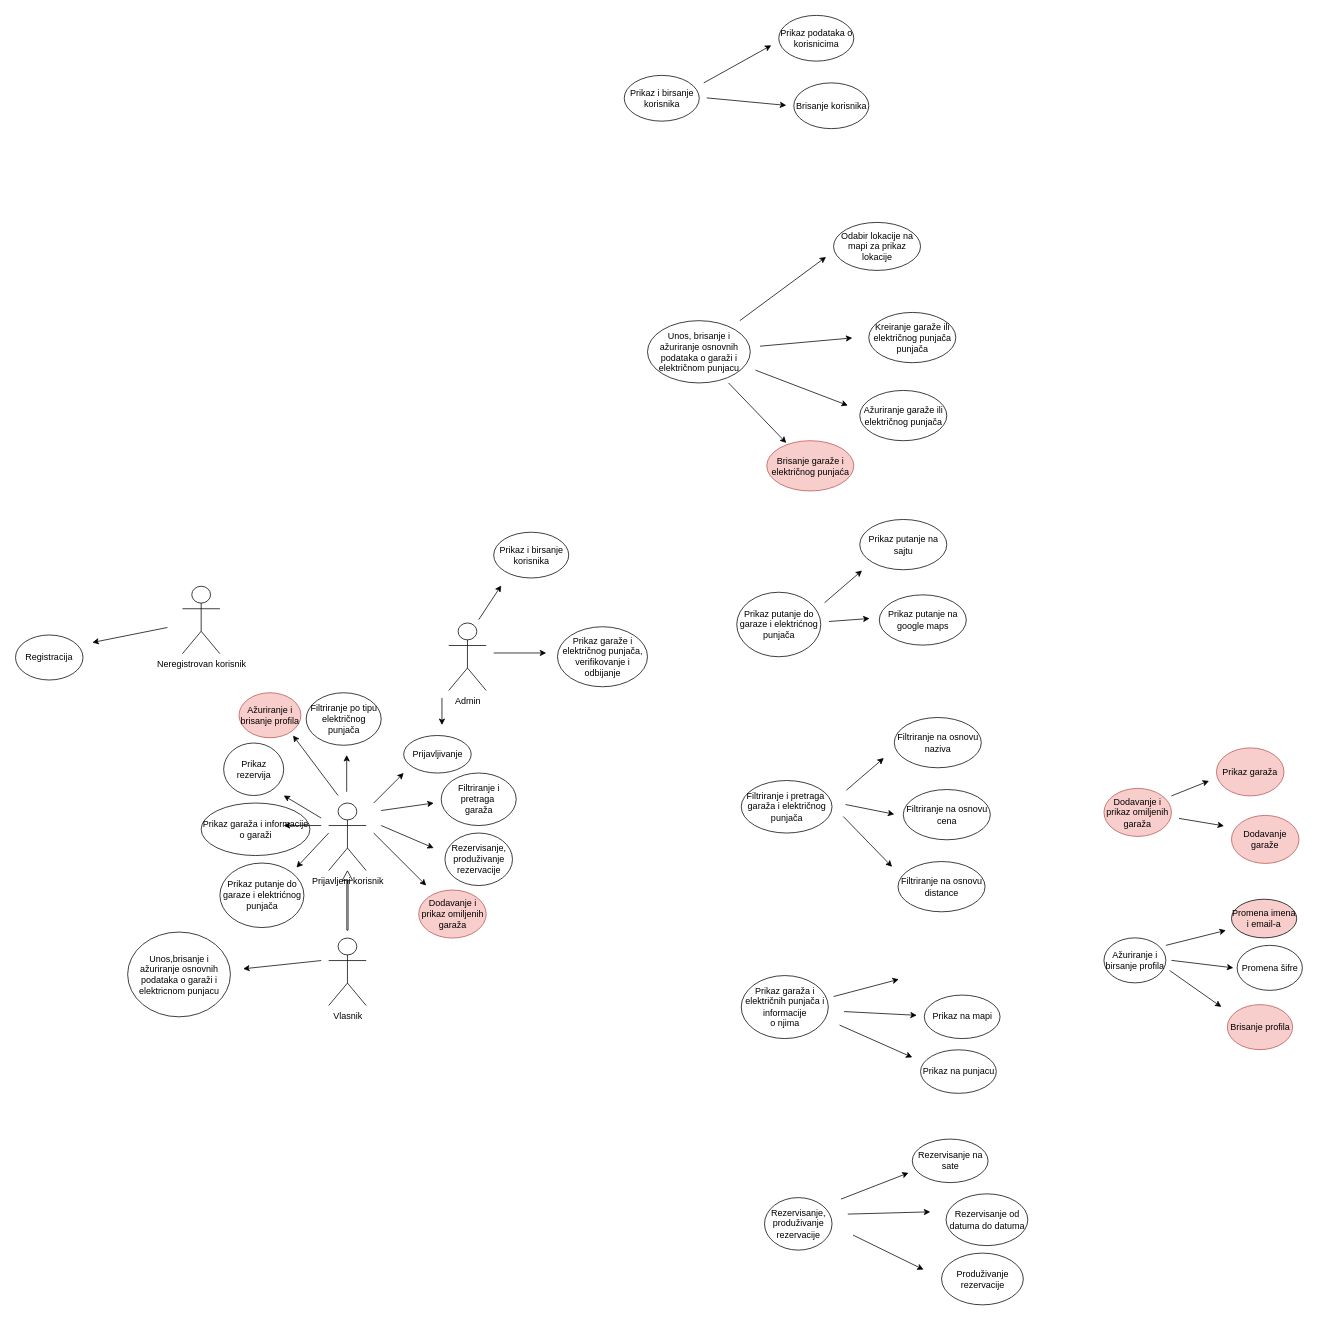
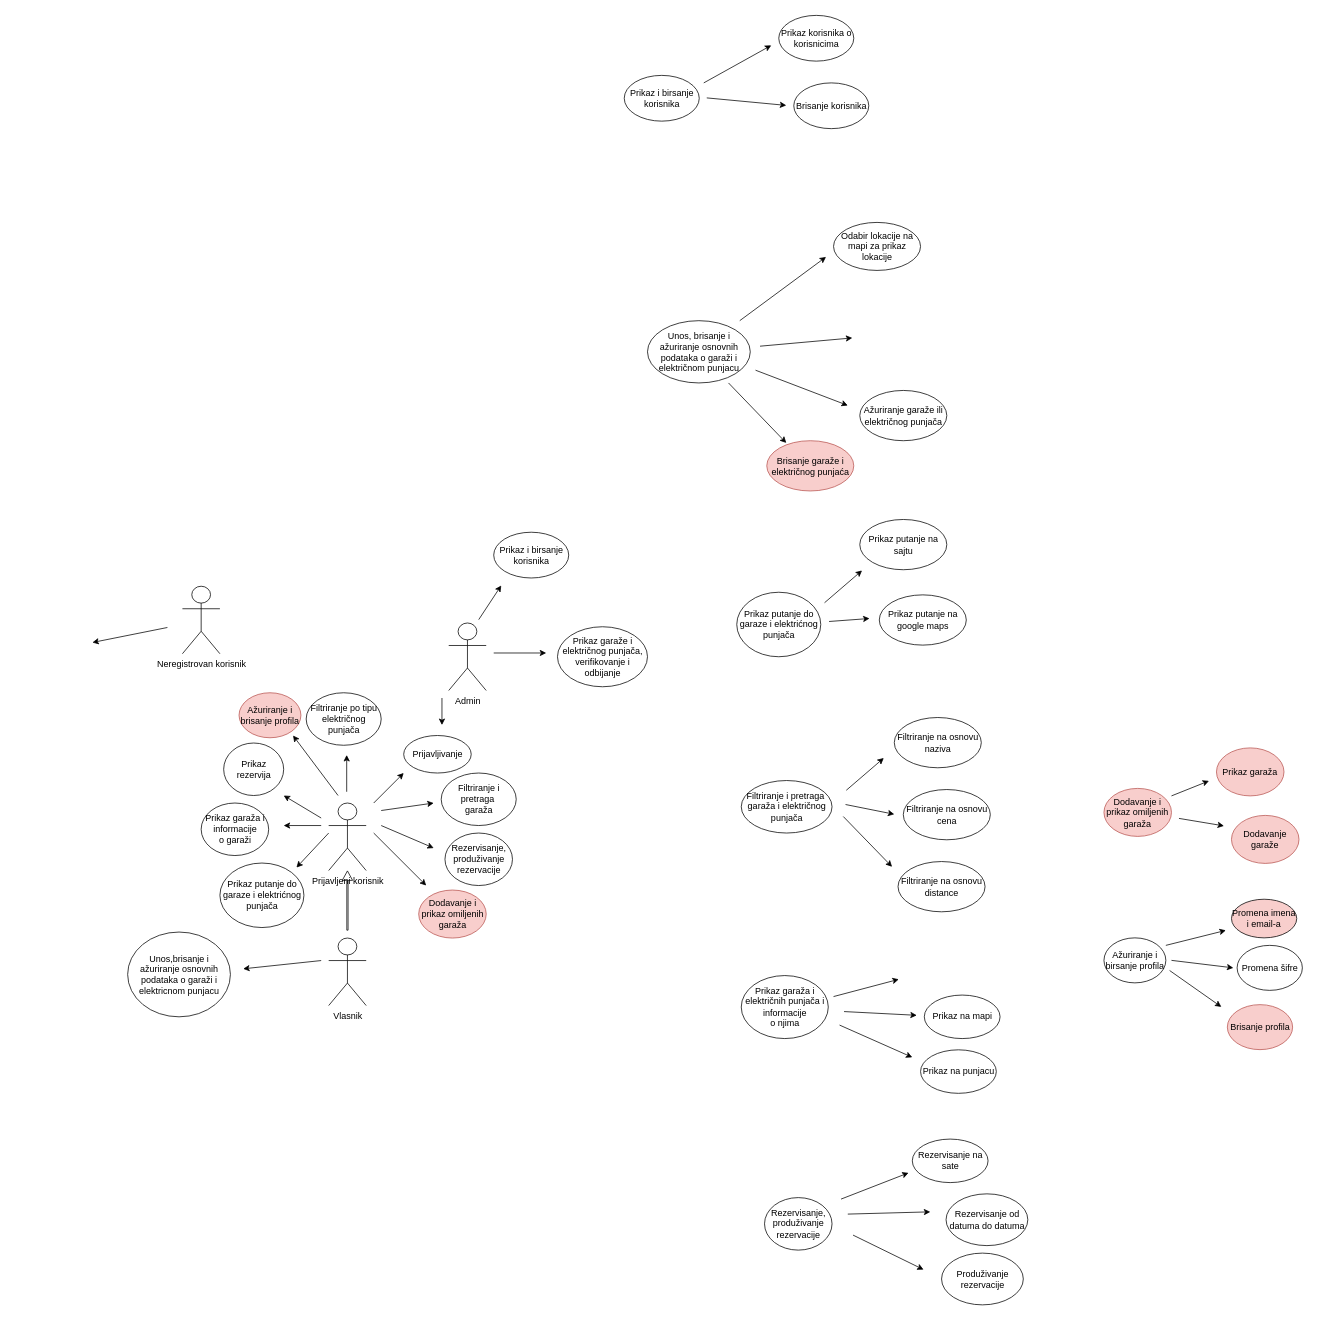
node "Prikaz podataka o korisnicima": label "Prikaz podataka o korisnicima" -> "Prikaz korisnika o korisnicima"
node "Kreiranje garaže ili električnog punjača punjača": removed
node "Registracija": removed
node "Prikaz garaža i informacije o garaži": size 109x53 -> 68x53
